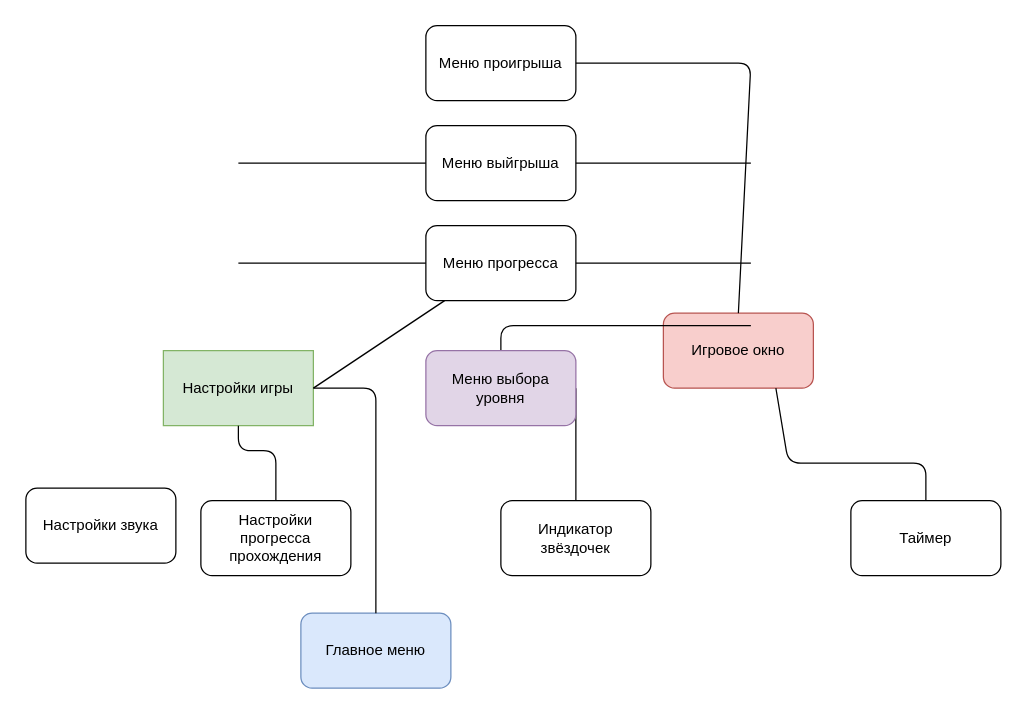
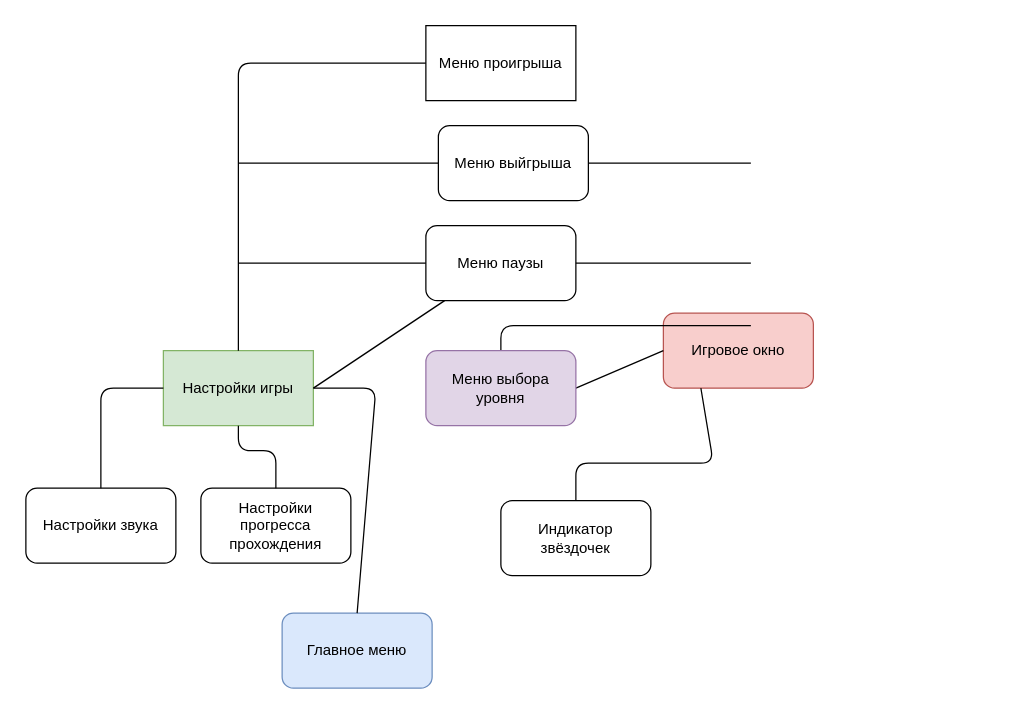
node "Меню проигрыша": shape rounded rectangle -> rectangle
edge "Меню проигрыша" -- "Игровое окно": removed
edge "Меню проигрыша" -- "Настройки игры": added
node "Меню выйгрыша": moved (501, 163) -> (513, 163)
node "Меню прогресса": label "Меню прогресса" -> "Меню паузы"
edge "Настройки игры" -- "Настройки звука": added
edge "Меню выбора уровня" -- "Индикатор звёздочек": now "Меню выбора уровня" -- "Игровое окно"
edge "Игровое окно" -- "Индикатор звёздочек": added
edge "Игровое окно" -- "Таймер": removed
node "Настройки прогресса прохождения": moved (276, 538) -> (276, 526)
node "Таймер": removed
node "Главное меню": moved (376, 651) -> (357, 651)
